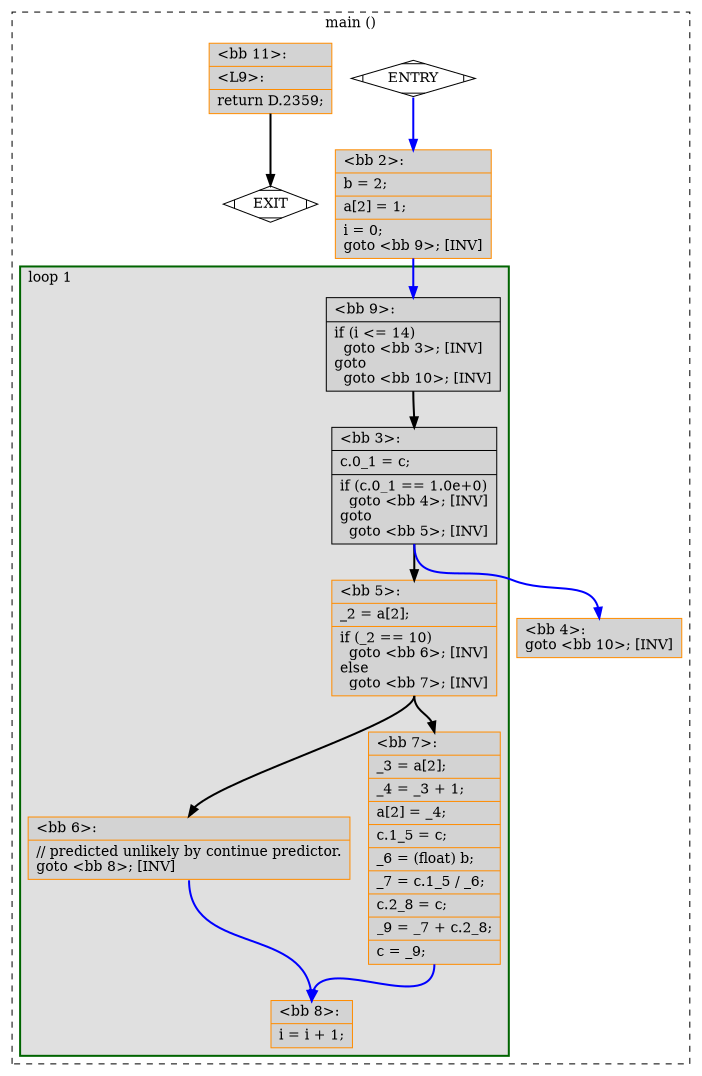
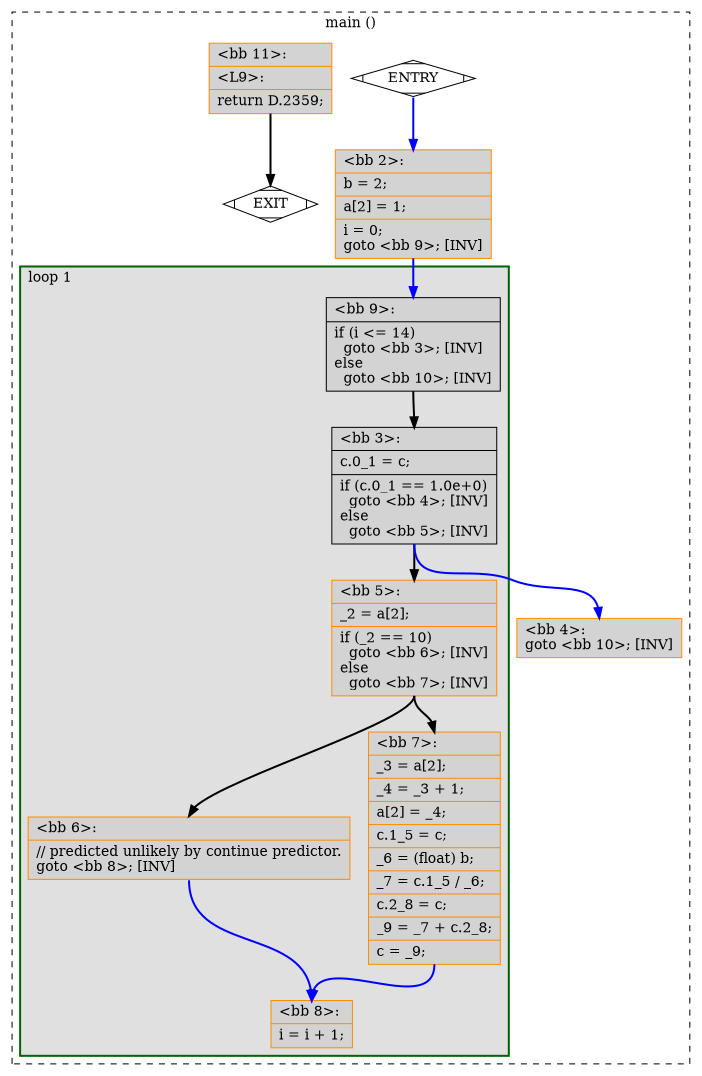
node "<bb 9>:": text "goto" -> "else"
node "<bb 3>:": text "goto" -> "else"
